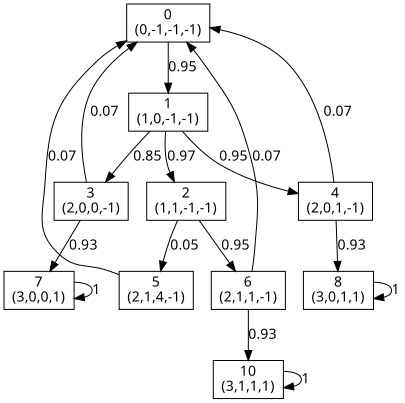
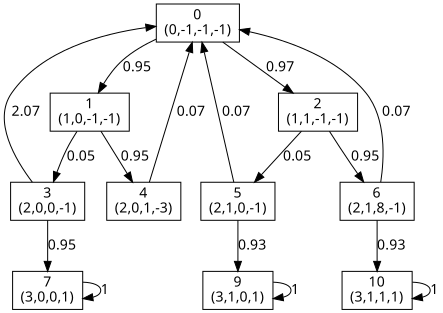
edge "3 (2,0,0,-1)" -> "0 (0,-1,-1,-1)": label "0.07" -> "2.07"
edge "1 (1,0,-1,-1)" -> "2 (1,1,-1,-1)": now "0 (0,-1,-1,-1)" -> "2 (1,1,-1,-1)"
edge "1 (1,0,-1,-1)" -> "3 (2,0,0,-1)": label "0.85" -> "0.05"
node "4 (2,0,1,-1)": label "4 (2,0,1,-1)" -> "4 (2,0,1,-3)"
edge "3 (2,0,0,-1)" -> "7 (3,0,0,1)": label "0.93" -> "0.95"
node "5 (2,1,4,-1)": label "5 (2,1,4,-1)" -> "5 (2,1,0,-1)"
node "9 (3,1,0,1)": added
node "6 (2,1,1,-1)": label "6 (2,1,1,-1)" -> "6 (2,1,8,-1)"
node "8 (3,0,1,1)": removed
